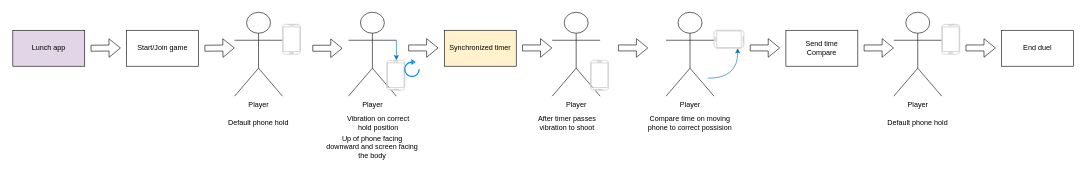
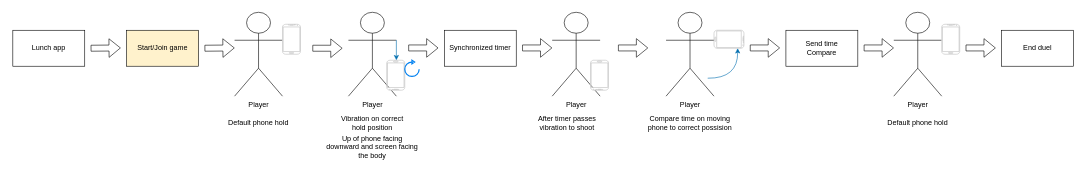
node "Lunch app": fillcolor #e1d5e7 -> #ffffff
node "Start/Join game": fillcolor #ffffff -> #fff2cc
node "Synchronized timer": fillcolor #fff2cc -> #ffffff
node "Vibration on correct hold position": moved (378, 123) -> (372, 123)
